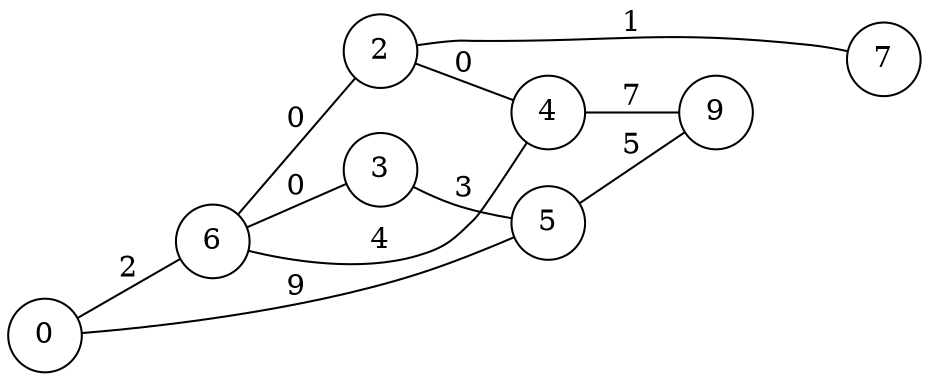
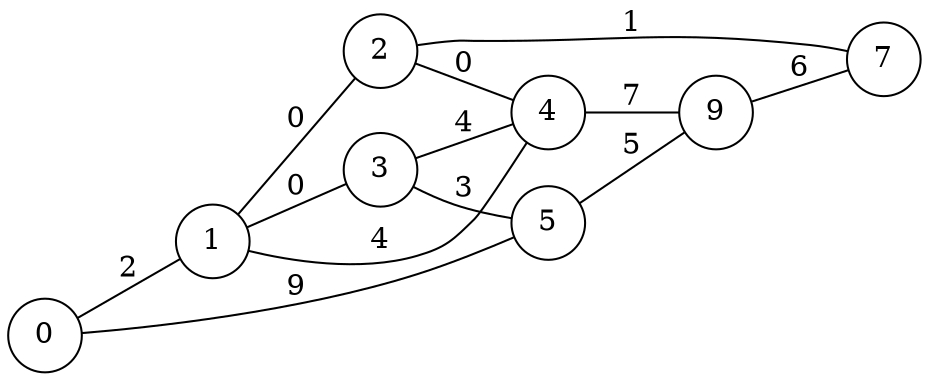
edge "7" -- "9": added, label "6"
edge "4" -- "3": added, label "4"
node "6": label "6" -> "1"
